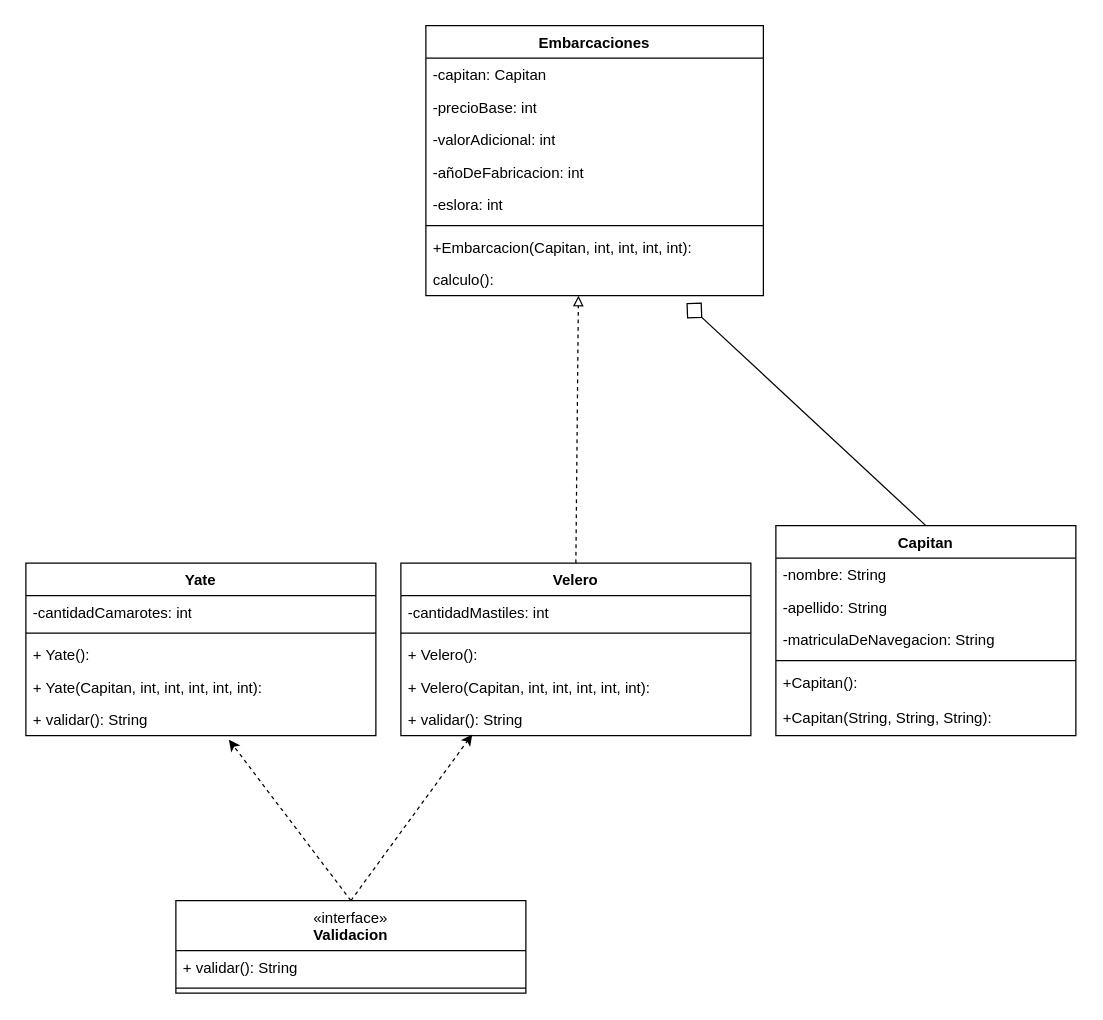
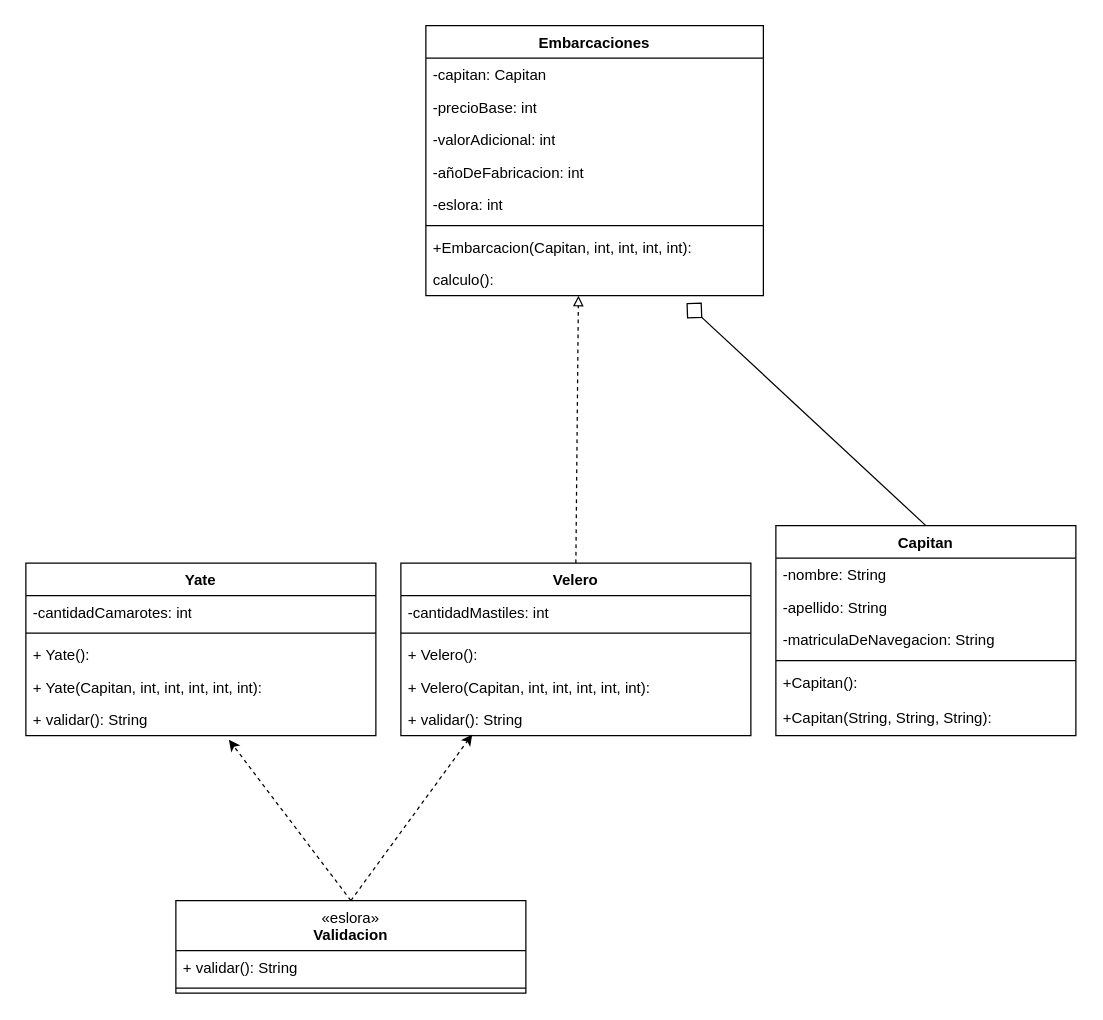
node "«interface»Validacion": label "«interface»Validacion" -> "«eslora»Validacion"
